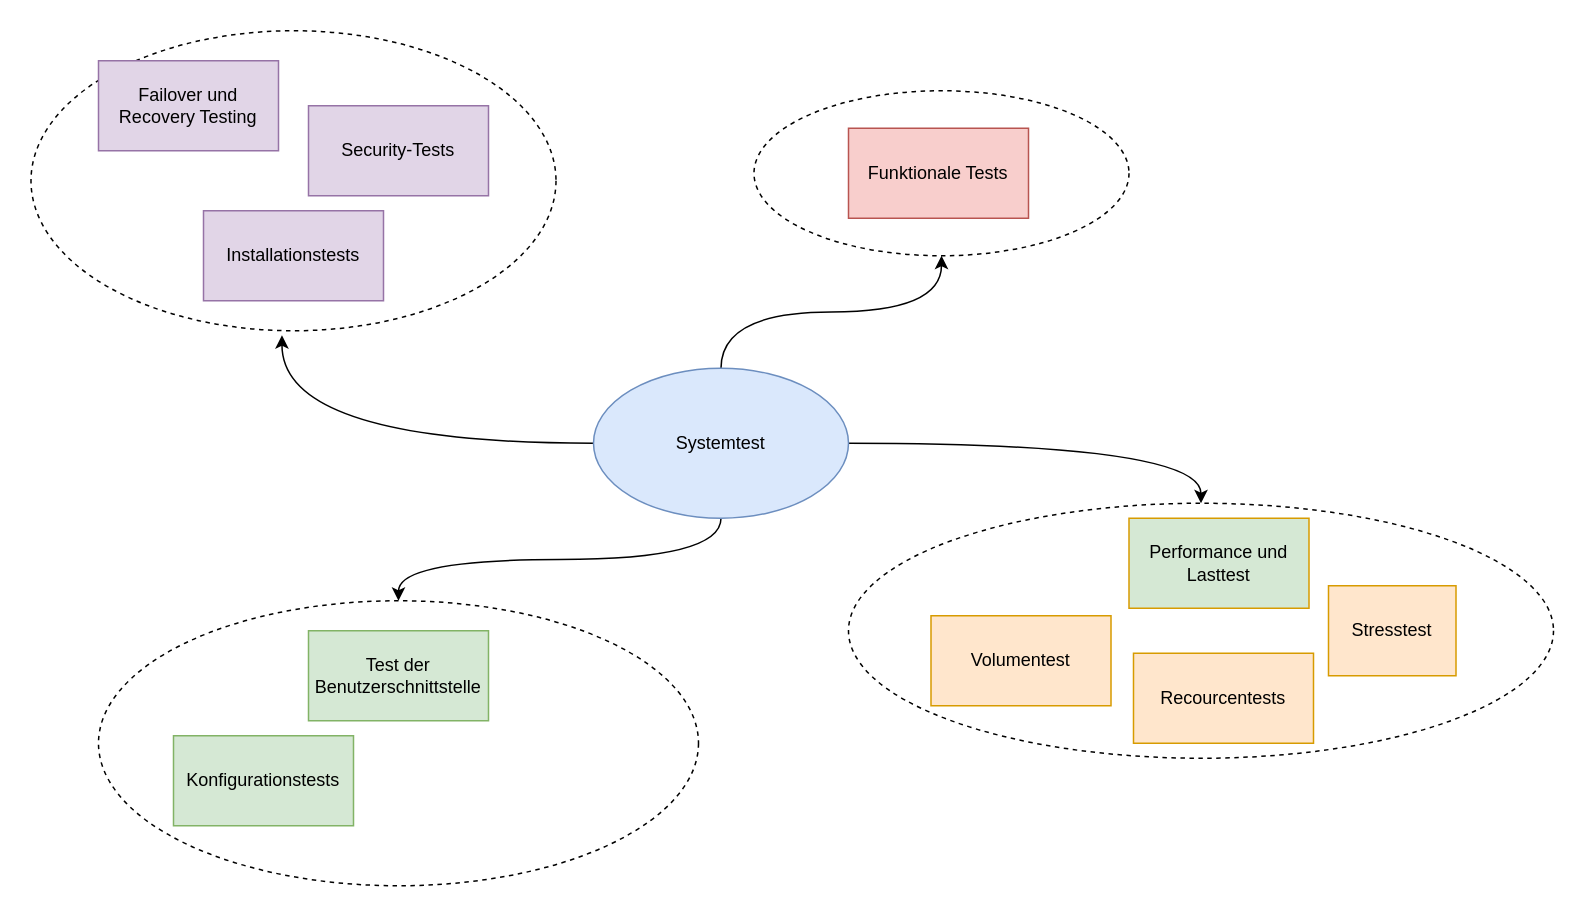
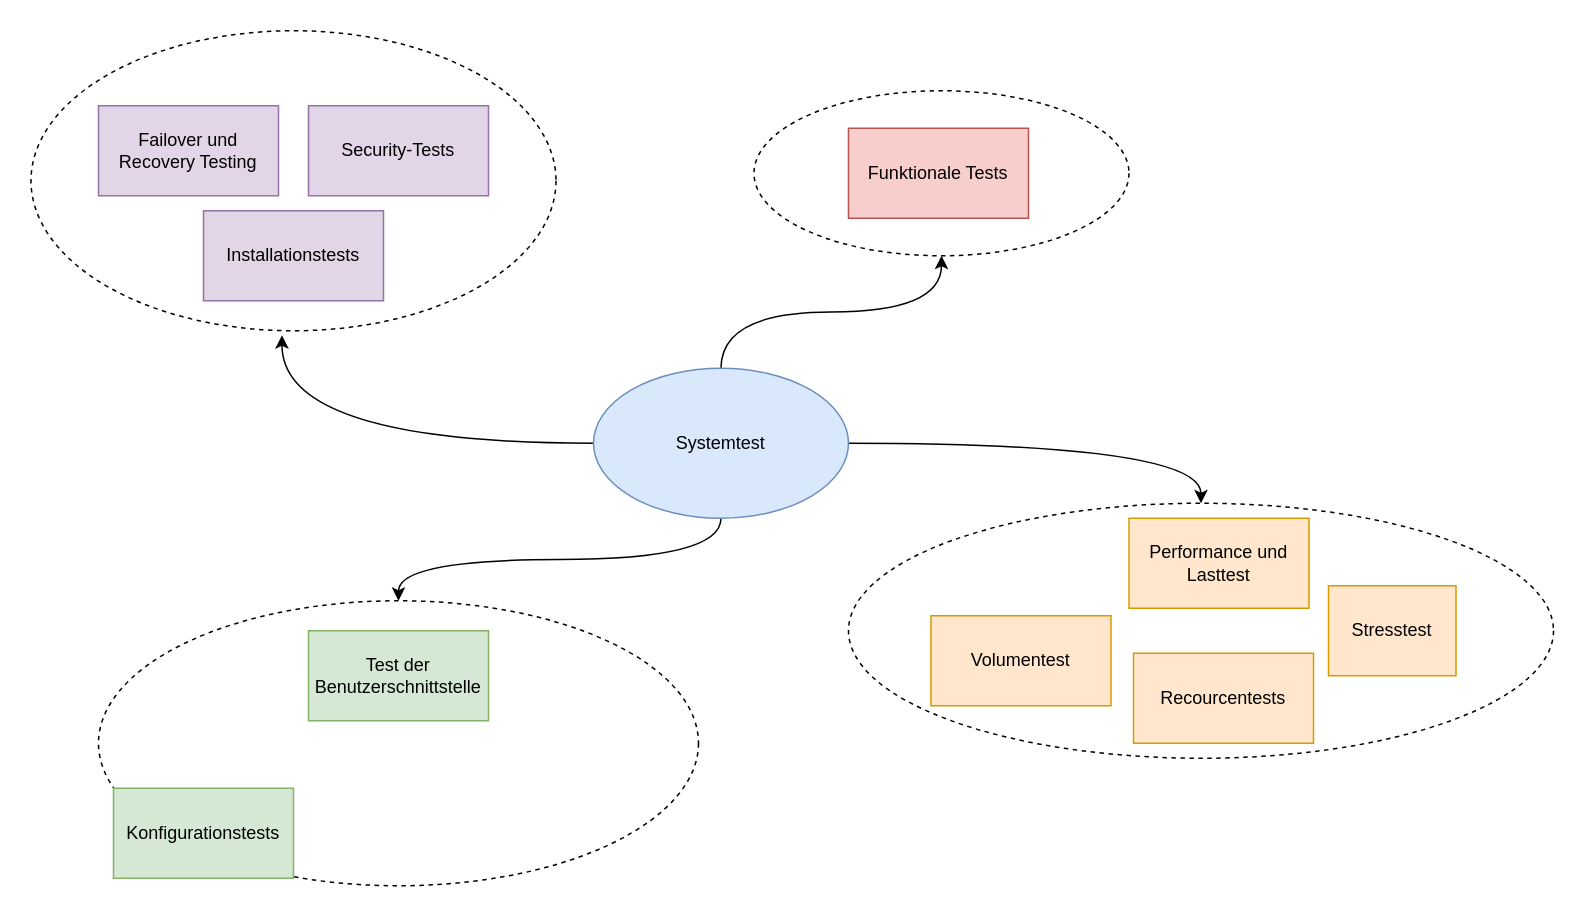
node "Failover und Recovery Testing": moved (188, 106) -> (188, 151)
node "Performance und Lasttest": fillcolor #d5e8d4 -> #ffe6cc
node "Konfigurationstests": moved (263, 781) -> (203, 833)
